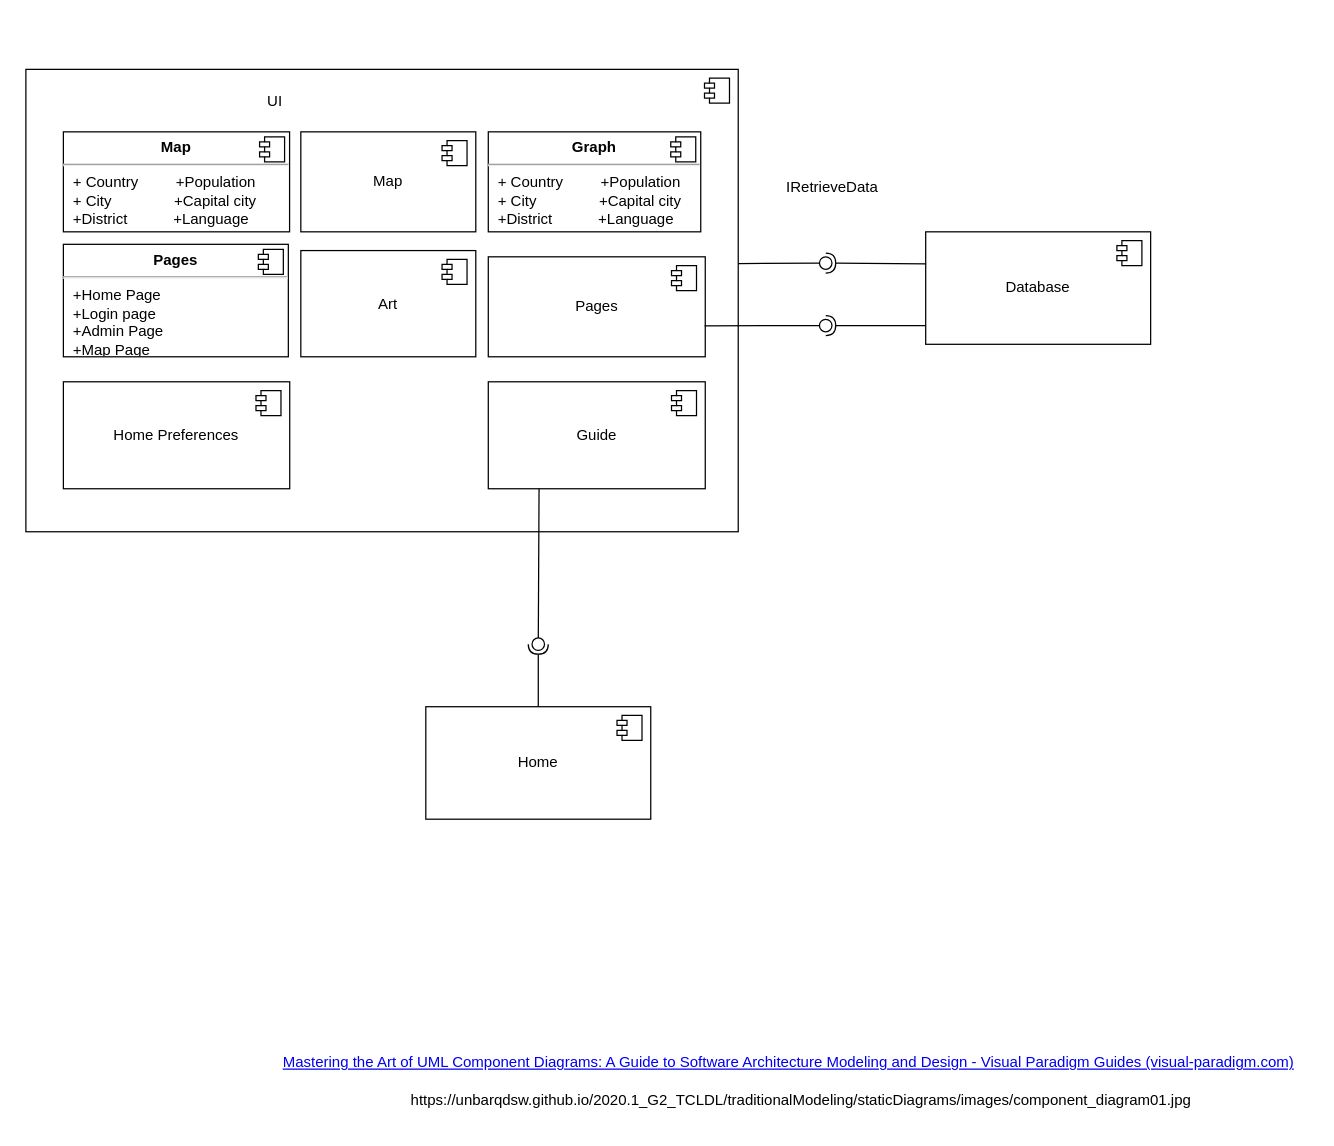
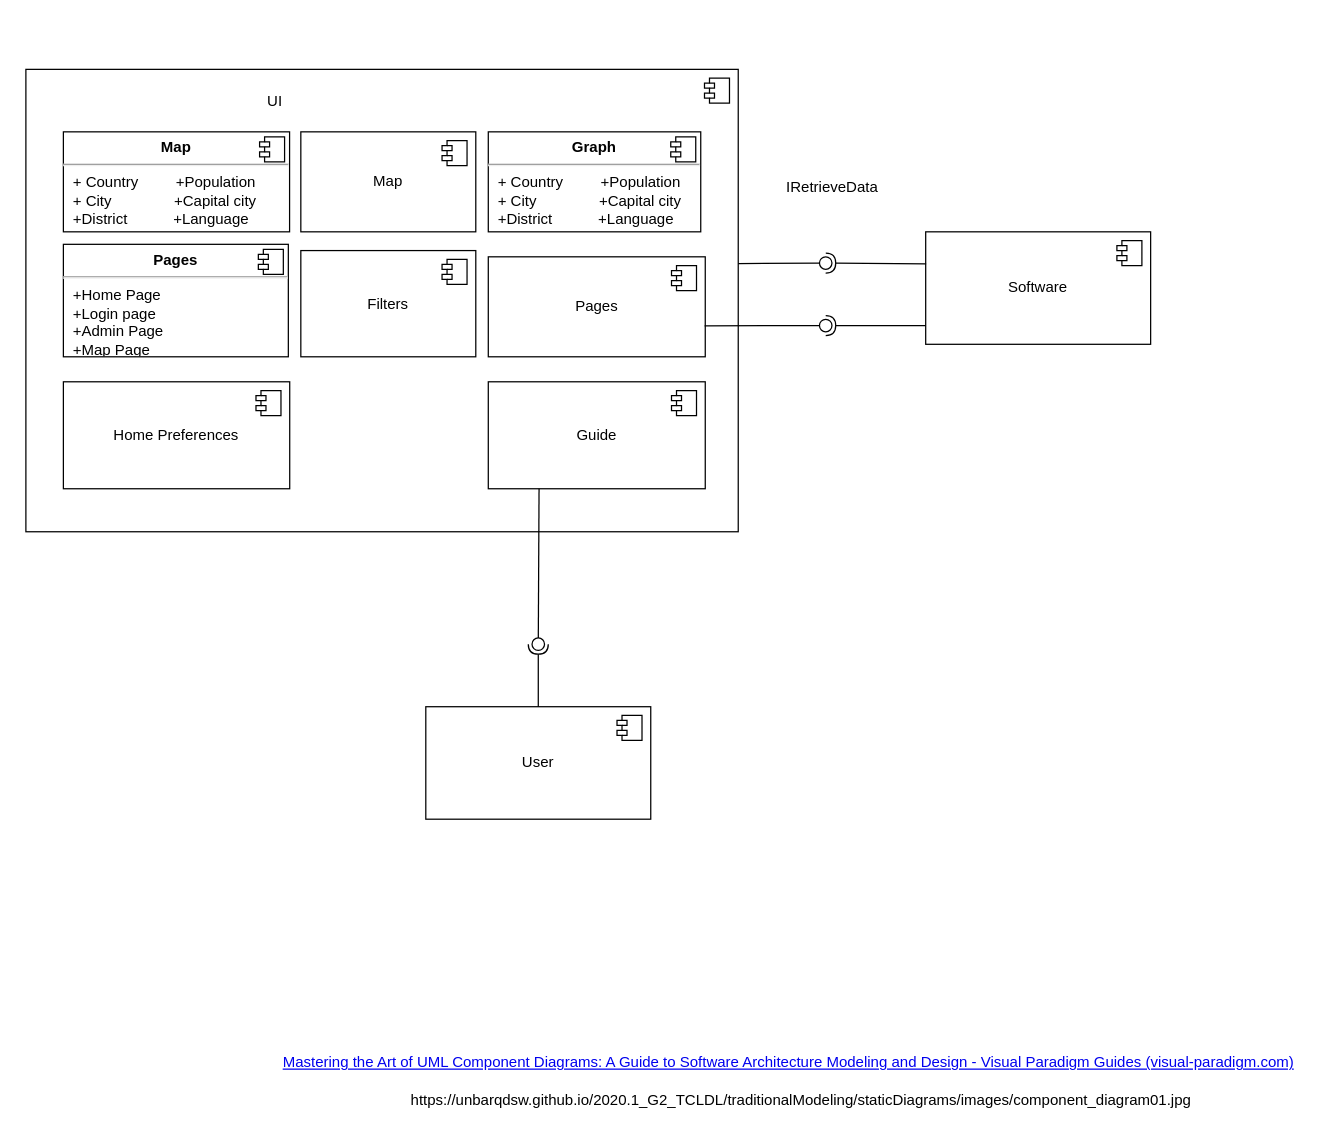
node "Database": label "Database" -> "Software"
node "Art": label "Art" -> "Filters"
node "Home": label "Home" -> "User"
